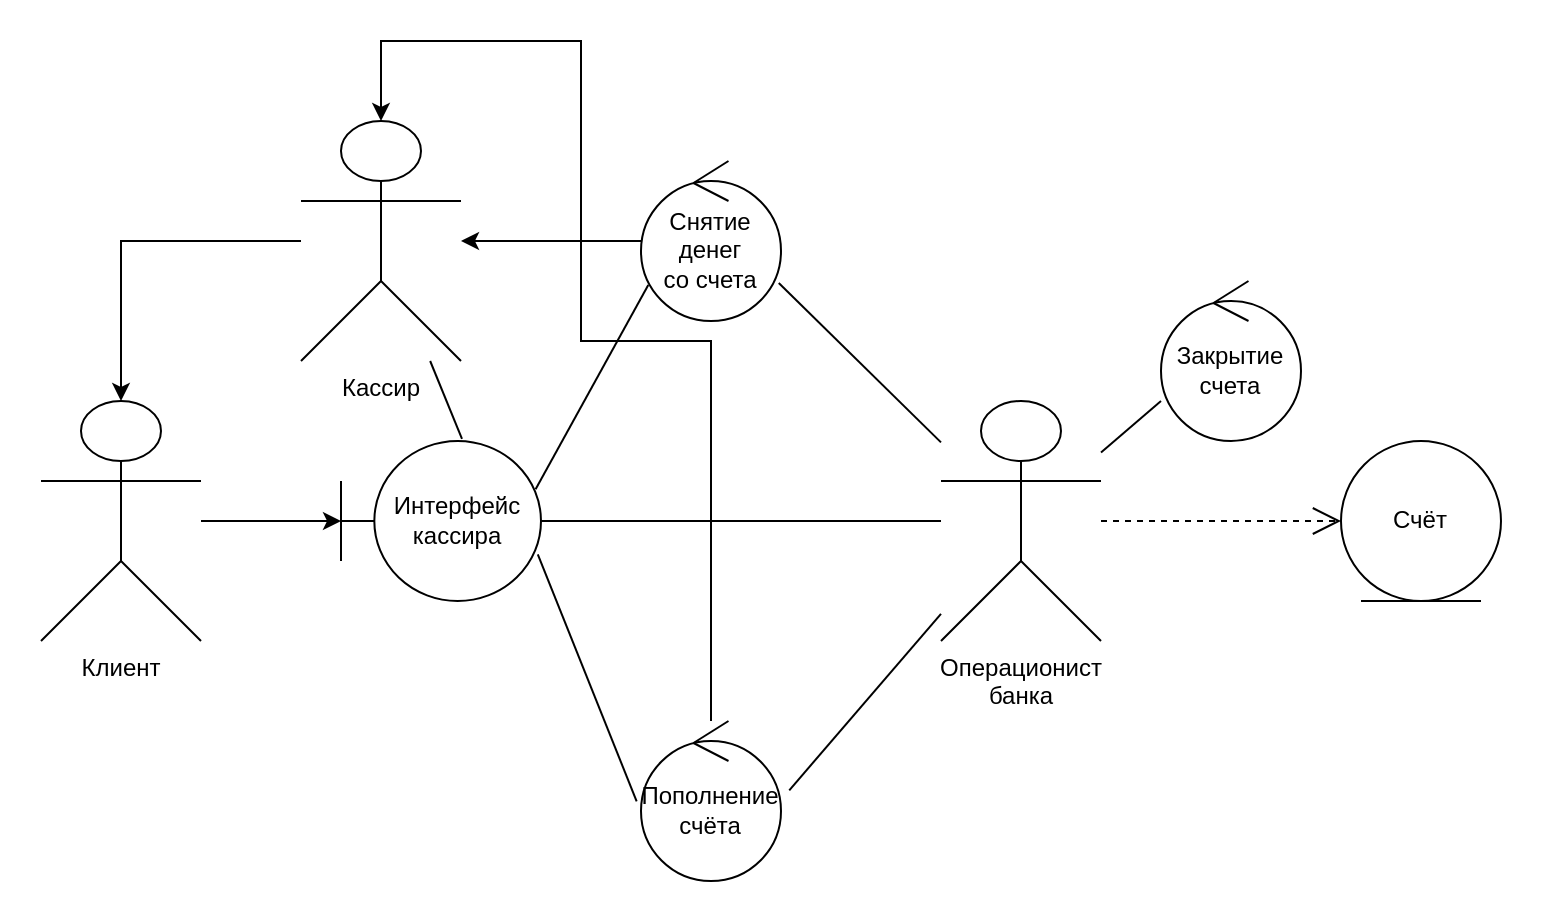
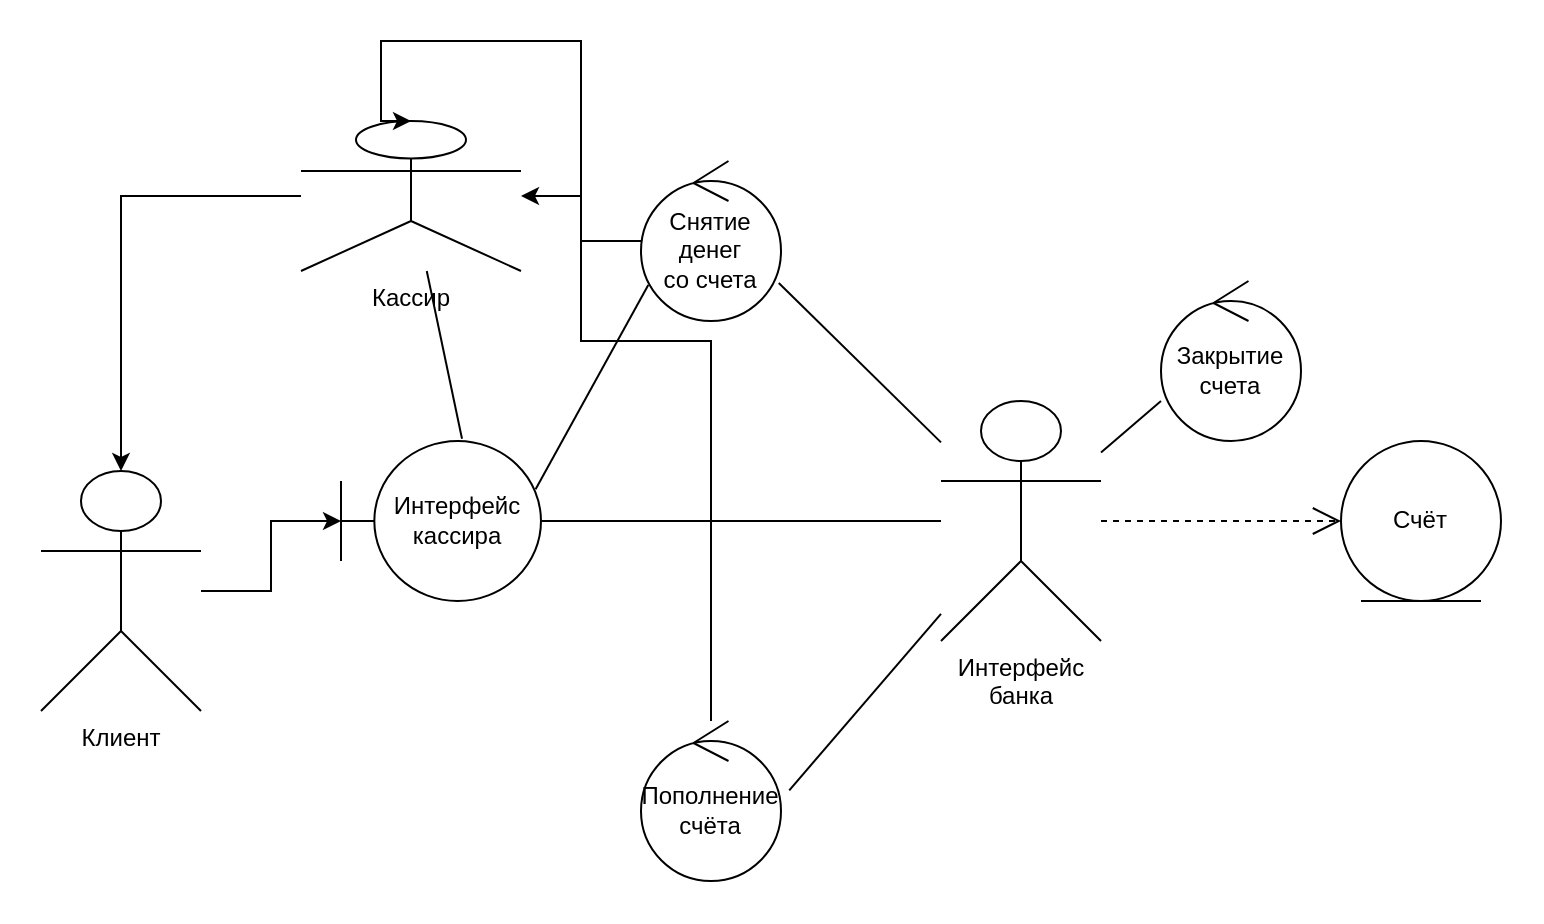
node "Кассир": size 160x240 -> 220x150
node "Клиент": moved (121, 521) -> (121, 591)
edge "Интерфейс кассира" -- "Пополнение счёта": removed
node "Операционист банка": label "Операционист банка" -> "Интерфейс банка"
